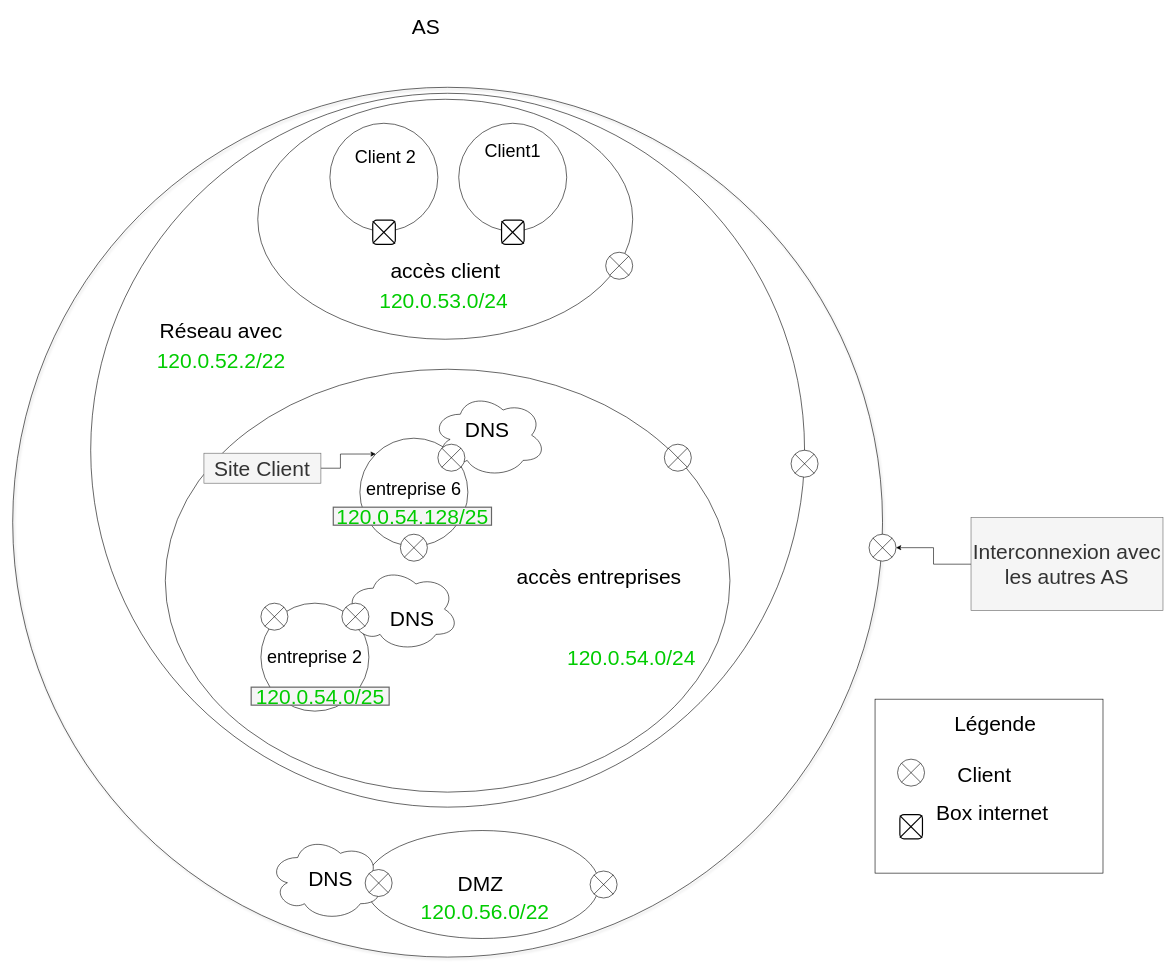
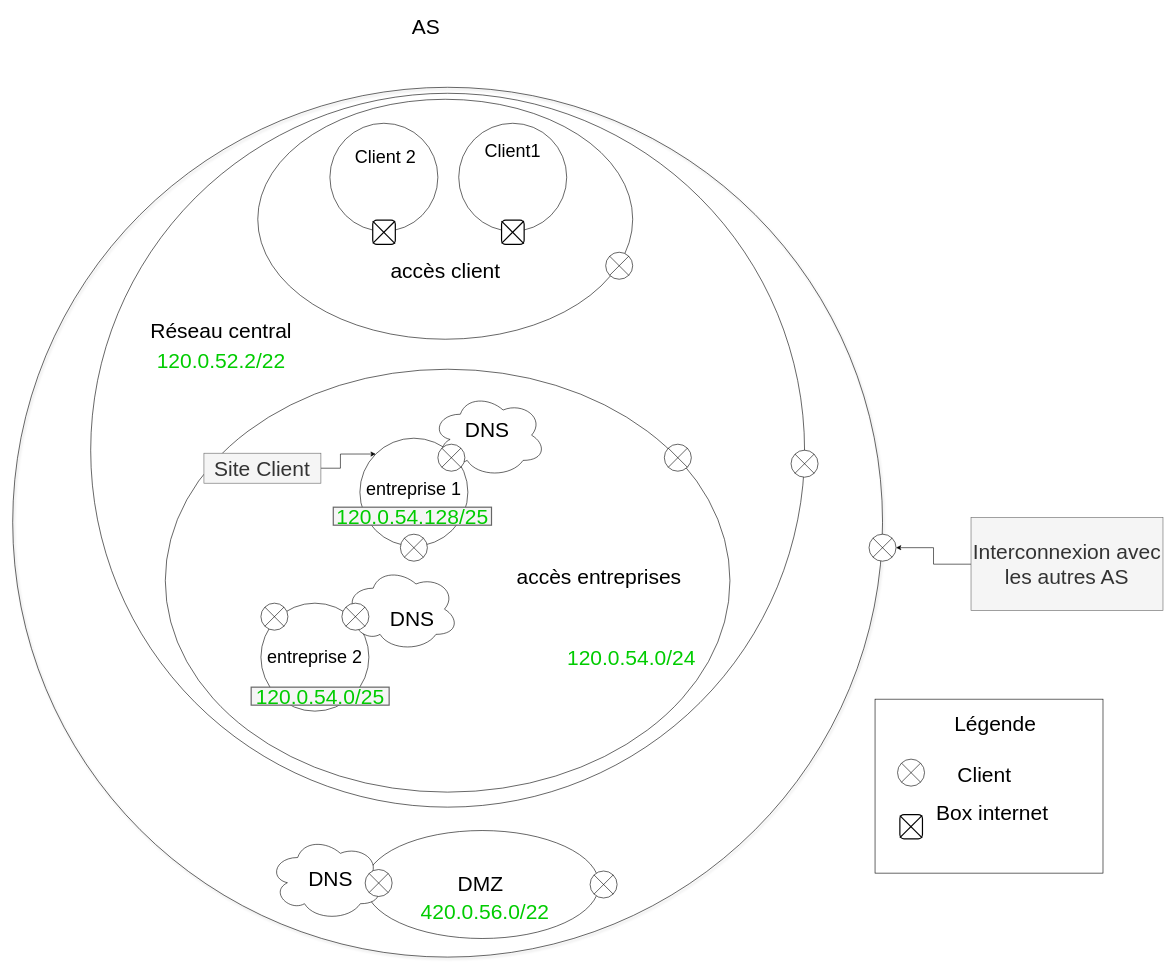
node "120.0.53.0/24": removed
node "Réseau avec": label "Réseau avec" -> "Réseau central"
node "entreprise 6": label "entreprise 6" -> "entreprise 1"
node "120.0.56.0/22": label "120.0.56.0/22" -> "420.0.56.0/22"
